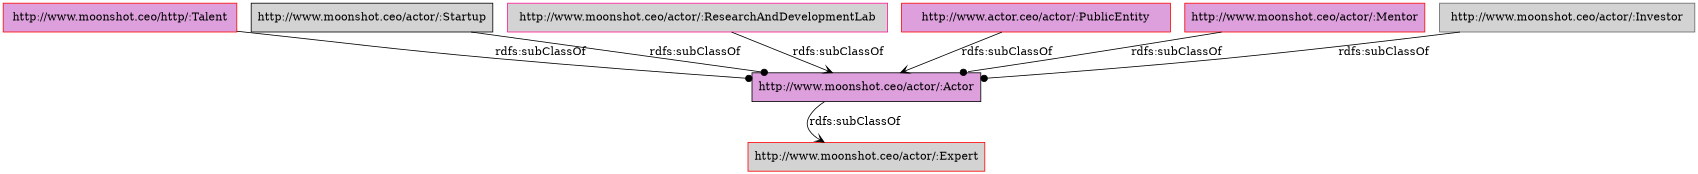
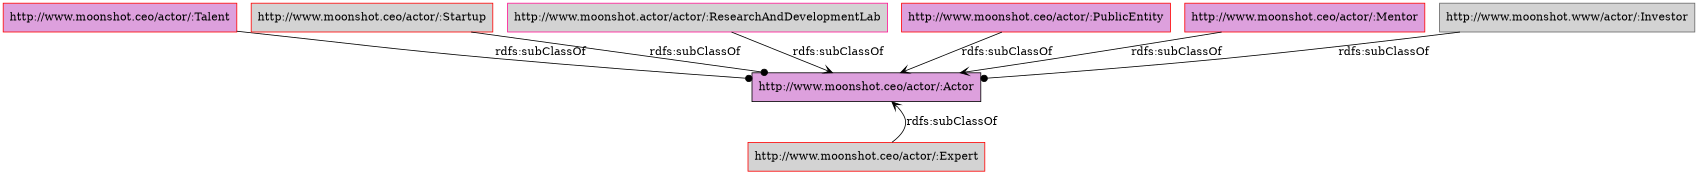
node "http://www.moonshot.ceo/http/:Talent": label "http://www.moonshot.ceo/http/:Talent" -> "http://www.moonshot.ceo/actor/:Talent"
node "http://www.moonshot.ceo/actor/:Startup": color black -> red
node "http://www.moonshot.ceo/actor/:ResearchAndDevelopmentLab": label "http://www.moonshot.ceo/actor/:ResearchAndDevelopmentLab" -> "http://www.moonshot.actor/actor/:ResearchAndDevelopmentLab"
node "http://www.actor.ceo/actor/:PublicEntity": label "http://www.actor.ceo/actor/:PublicEntity" -> "http://www.moonshot.ceo/actor/:PublicEntity"
node "http://www.moonshot.ceo/actor/:Investor": label "http://www.moonshot.ceo/actor/:Investor" -> "http://www.moonshot.www/actor/:Investor"
edge "http://www.moonshot.ceo/actor/:Mentor" -> "http://www.moonshot.ceo/actor/:Actor": arrowhead dot -> vee
edge "http://www.moonshot.ceo/actor/:Actor" -> "http://www.moonshot.ceo/actor/:Expert": reversed
